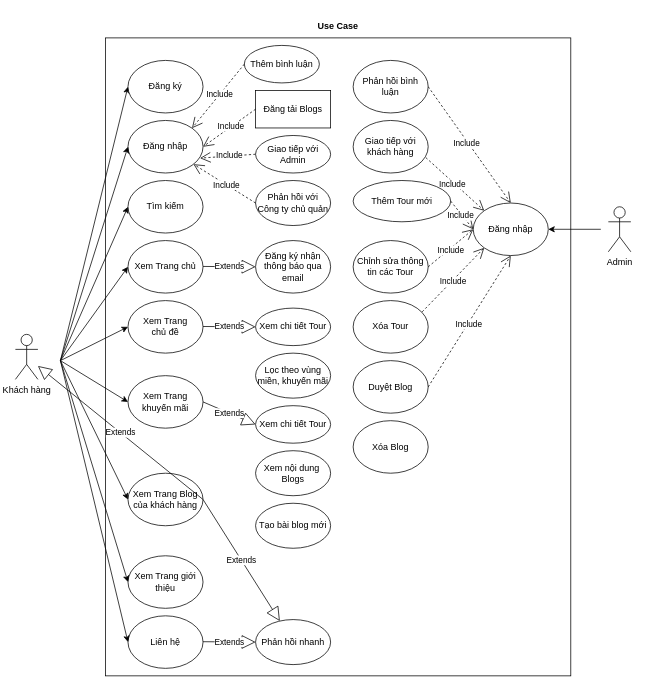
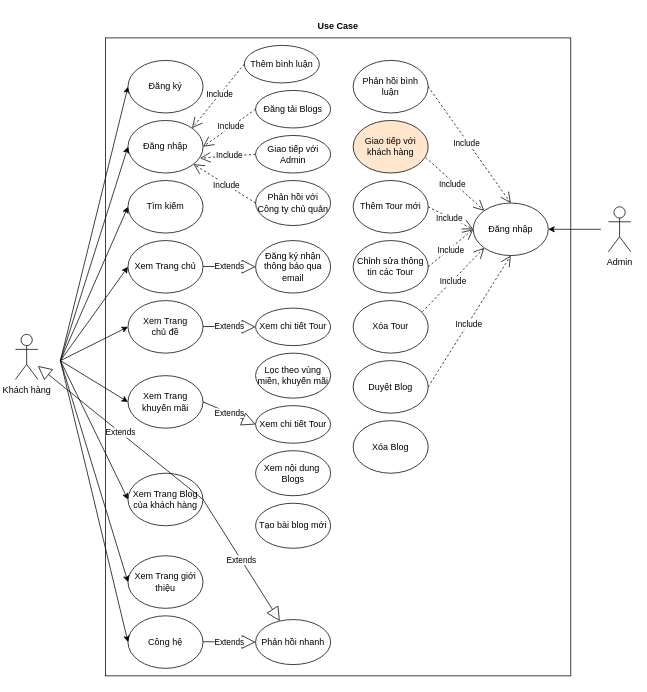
node "Đăng tải Blogs": shape rectangle -> ellipse
node "Giao tiếp với khách hàng": fillcolor #ffffff -> #ffe6cc
node "Thêm Tour mới": size 98x41 -> 75x53
node "Liên hệ": label "Liên hệ" -> "Công hệ"
